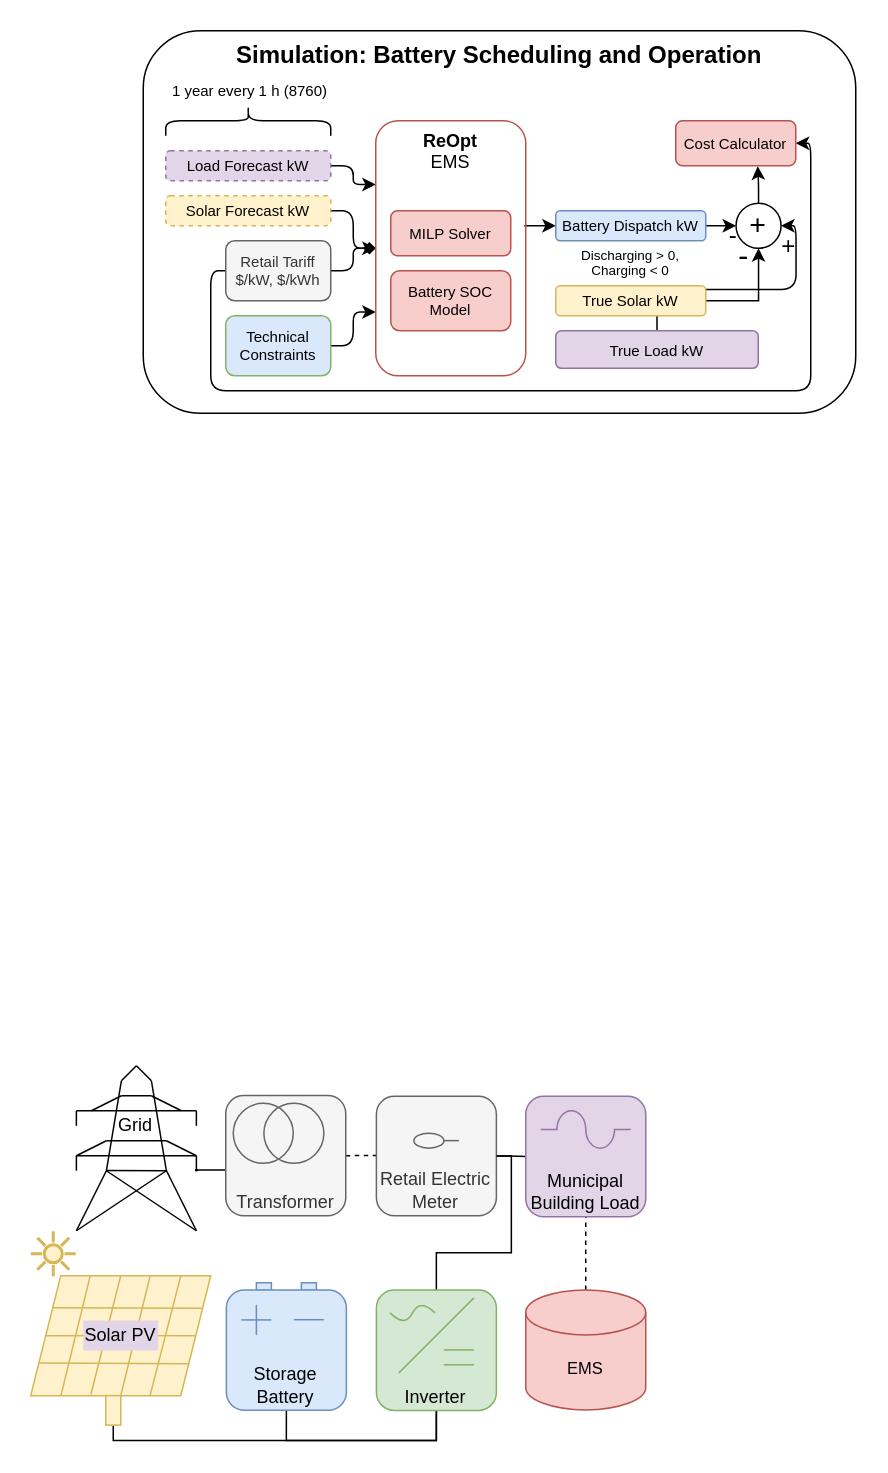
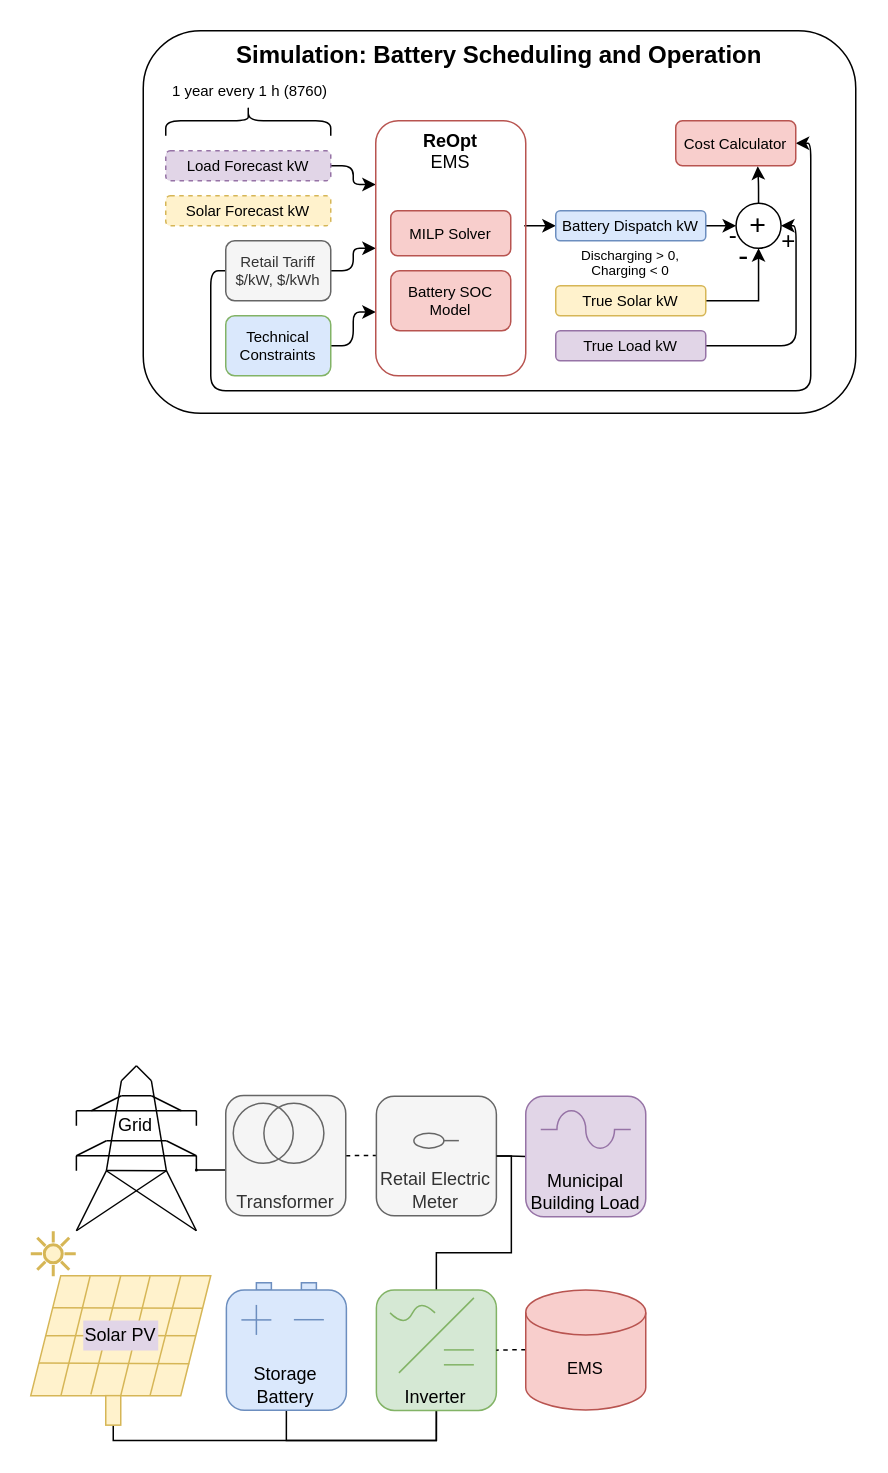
edge "Solar Forecast kW" -> "ReOpt EMS": removed
edge "Retail Tariff$/kW, $/kWh" -> "ReOpt EMS": arrowhead diamond -> classic
node "True Load kW": size 203x38 -> 150x30
edge "Municipal Building Load" -- "EMS": now "Inverter" -- "EMS"
